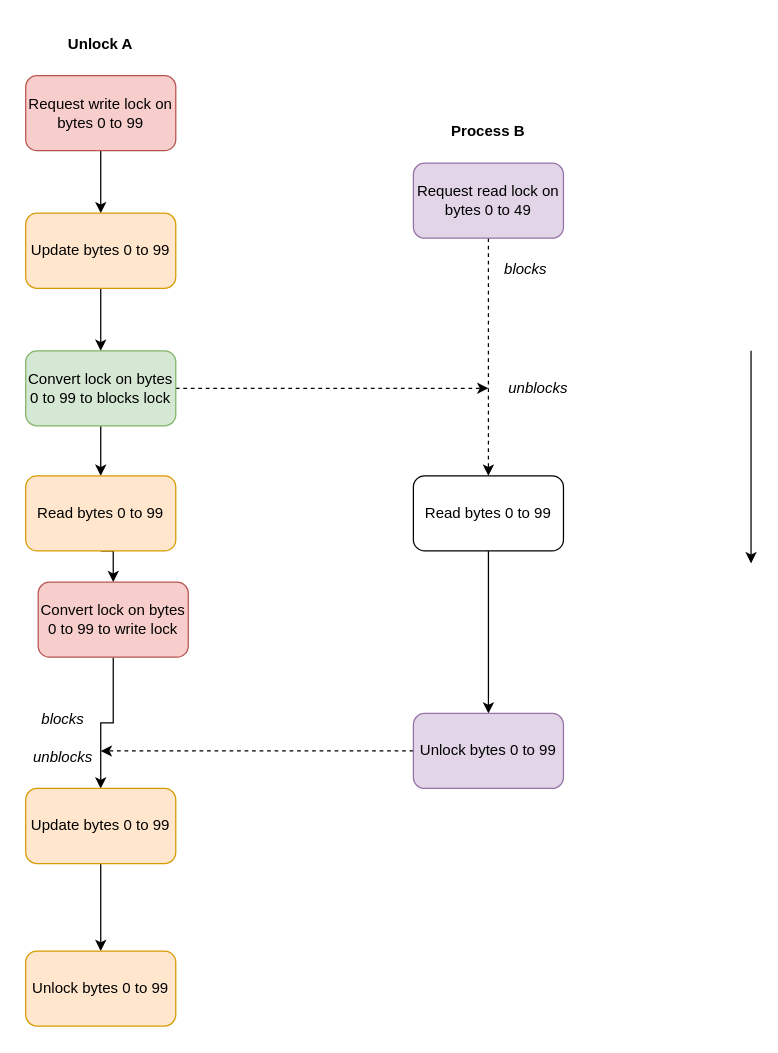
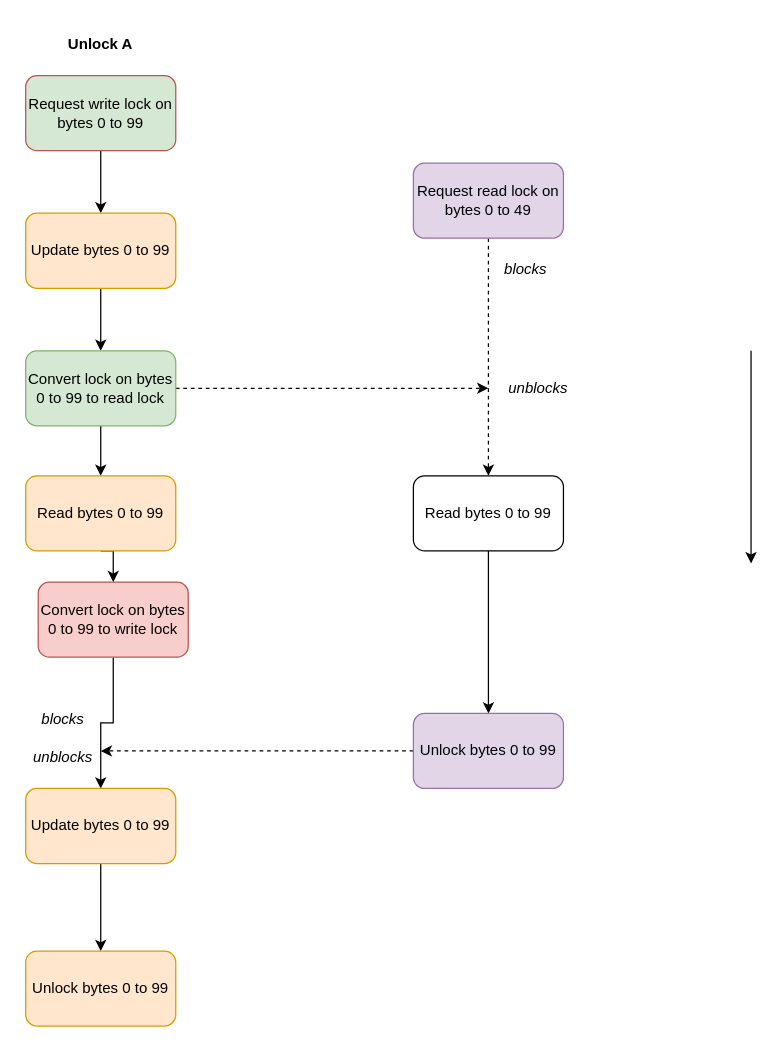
node "Request write lock on bytes 0 to 99": fillcolor #f8cecc -> #d5e8d4
node "Process B": removed
node "Convert lock on bytes 0 to 99 to blocks lock": label "Convert lock on bytes 0 to 99 to blocks lock" -> "Convert lock on bytes 0 to 99 to read lock"
